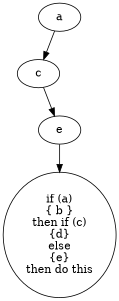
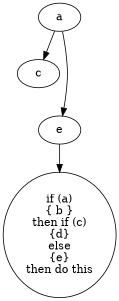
edge "c" -> "e": now "a" -> "e"
